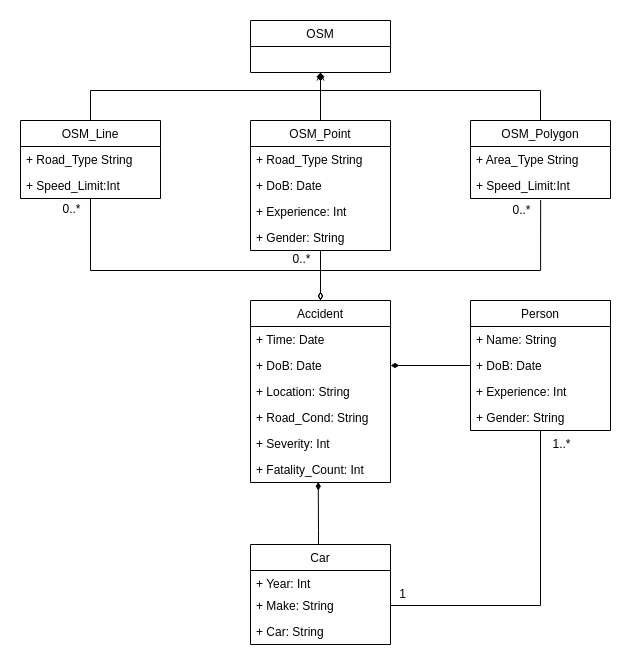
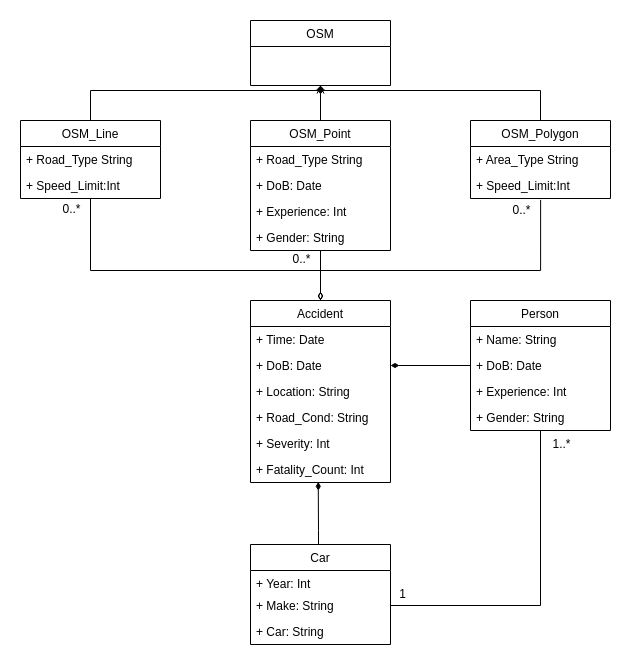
node "OSM": size 140x52 -> 140x65
